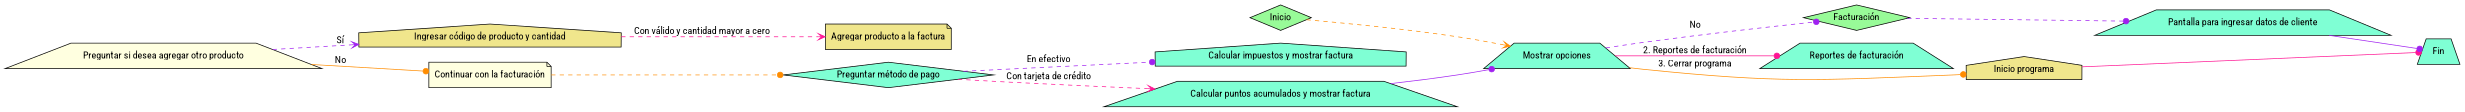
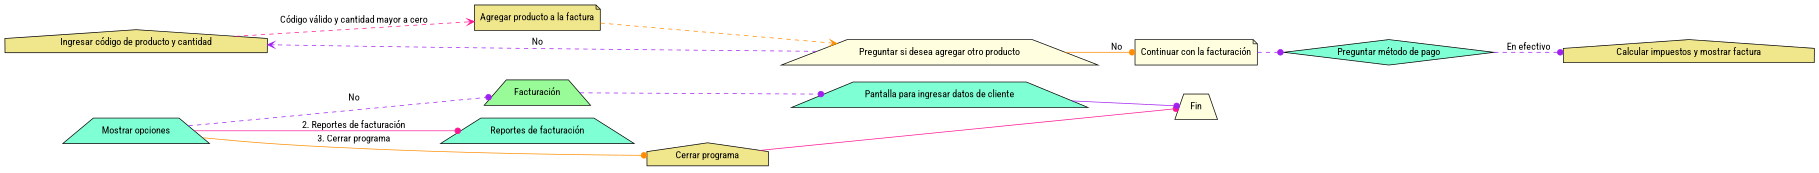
node "Inicio": removed
node "Facturación": shape diamond -> trapezium
edge "Ingresar código de producto y cantidad" -> "Agregar producto a la factura": label "Con válido y cantidad mayor a cero" -> "Código válido y cantidad mayor a cero"
edge "Agregar producto a la factura" -> "Preguntar si desea agregar otro producto": added
edge "Preguntar si desea agregar otro producto" -> "Ingresar código de producto y cantidad": label "Sí" -> "No"
node "Fin": fillcolor aquamarine -> lightyellow
node "Calcular impuestos y mostrar factura": fillcolor aquamarine -> khaki
node "Inicio programa": label "Inicio programa" -> "Cerrar programa"
edge "Continuar con la facturación" -> "Preguntar método de pago": color darkorange -> purple
node "Calcular puntos acumulados y mostrar factura": removed
